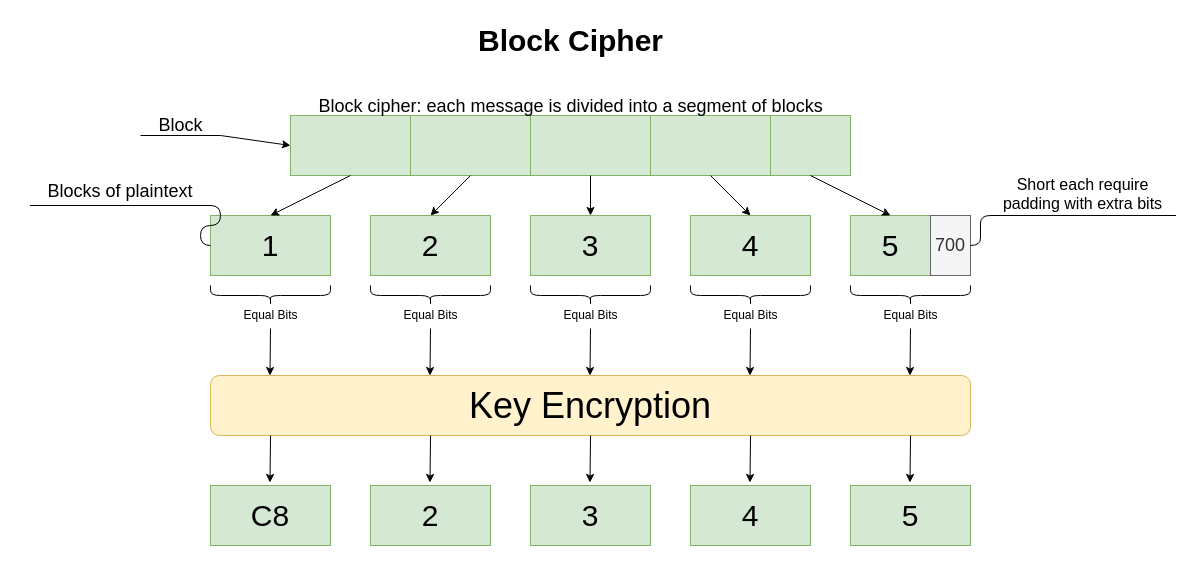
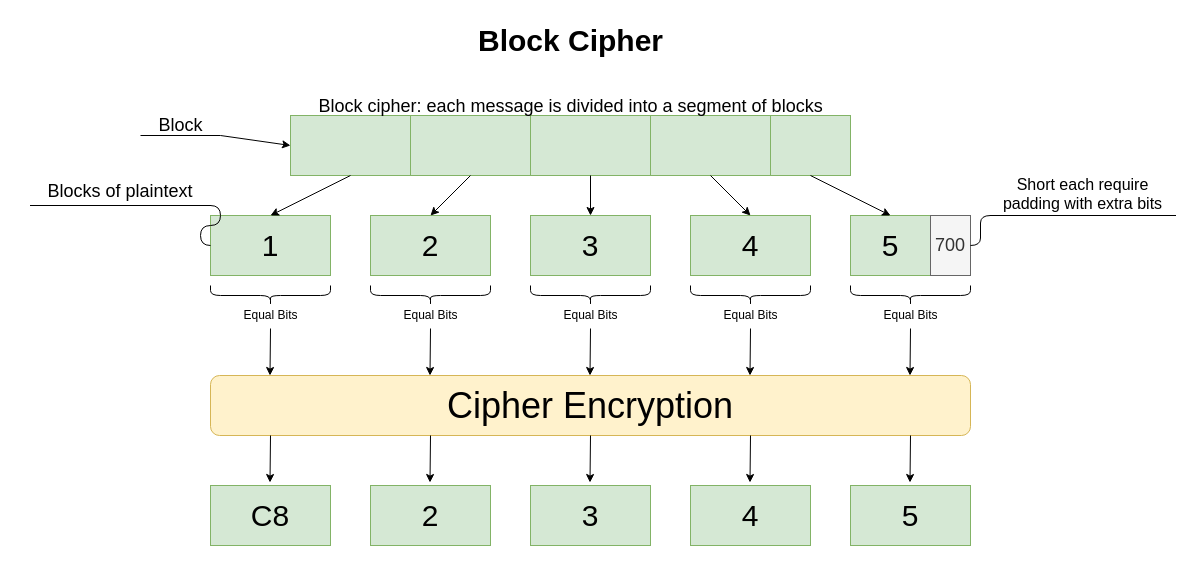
node "Key Encryption": label "Key Encryption" -> "Cipher Encryption"
